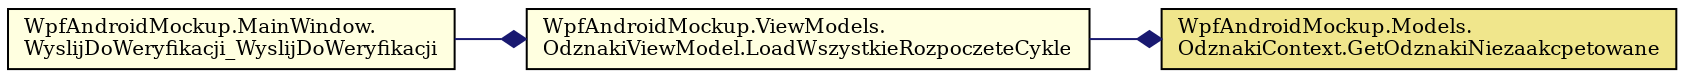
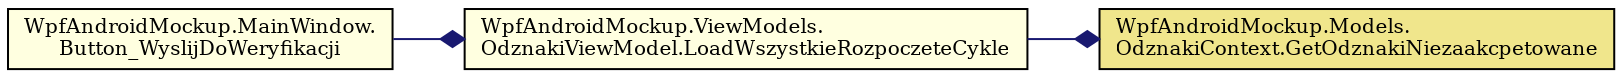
node "WpfAndroidMockup.MainWindow. WyslijDoWeryfikacji_WyslijDoWeryfikacji": label "WpfAndroidMockup.MainWindow. WyslijDoWeryfikacji_WyslijDoWeryfikacji" -> "WpfAndroidMockup.MainWindow. Button_WyslijDoWeryfikacji"
